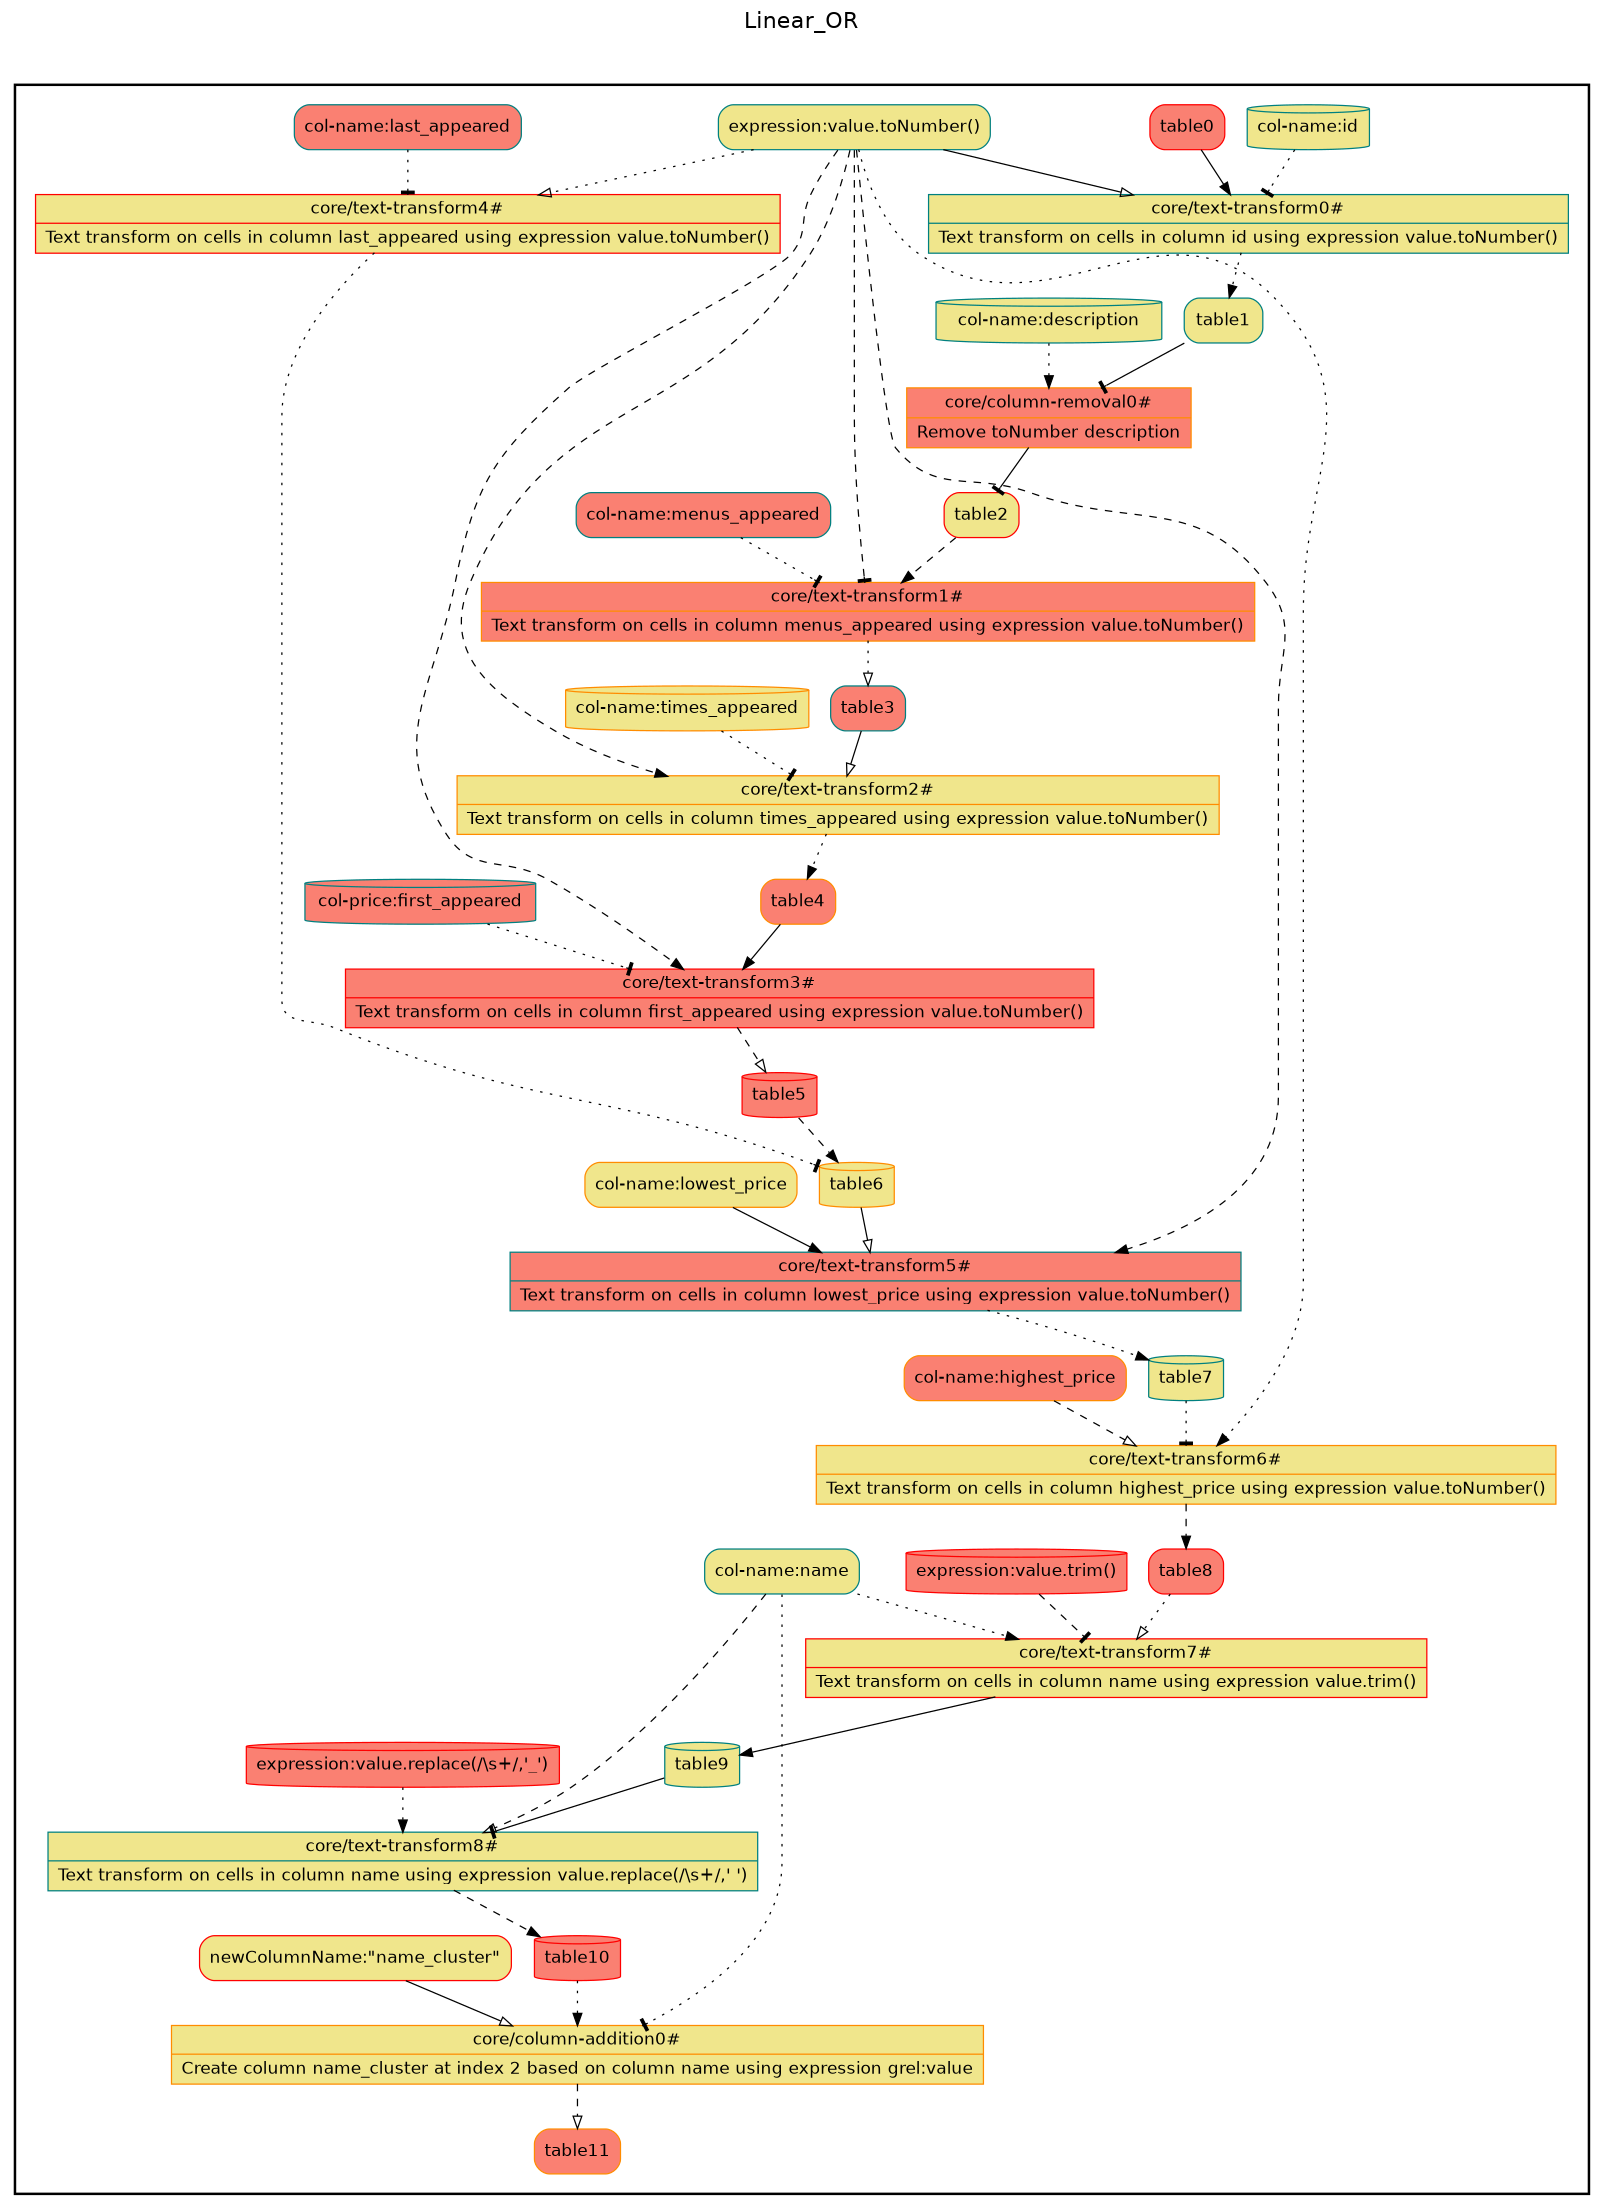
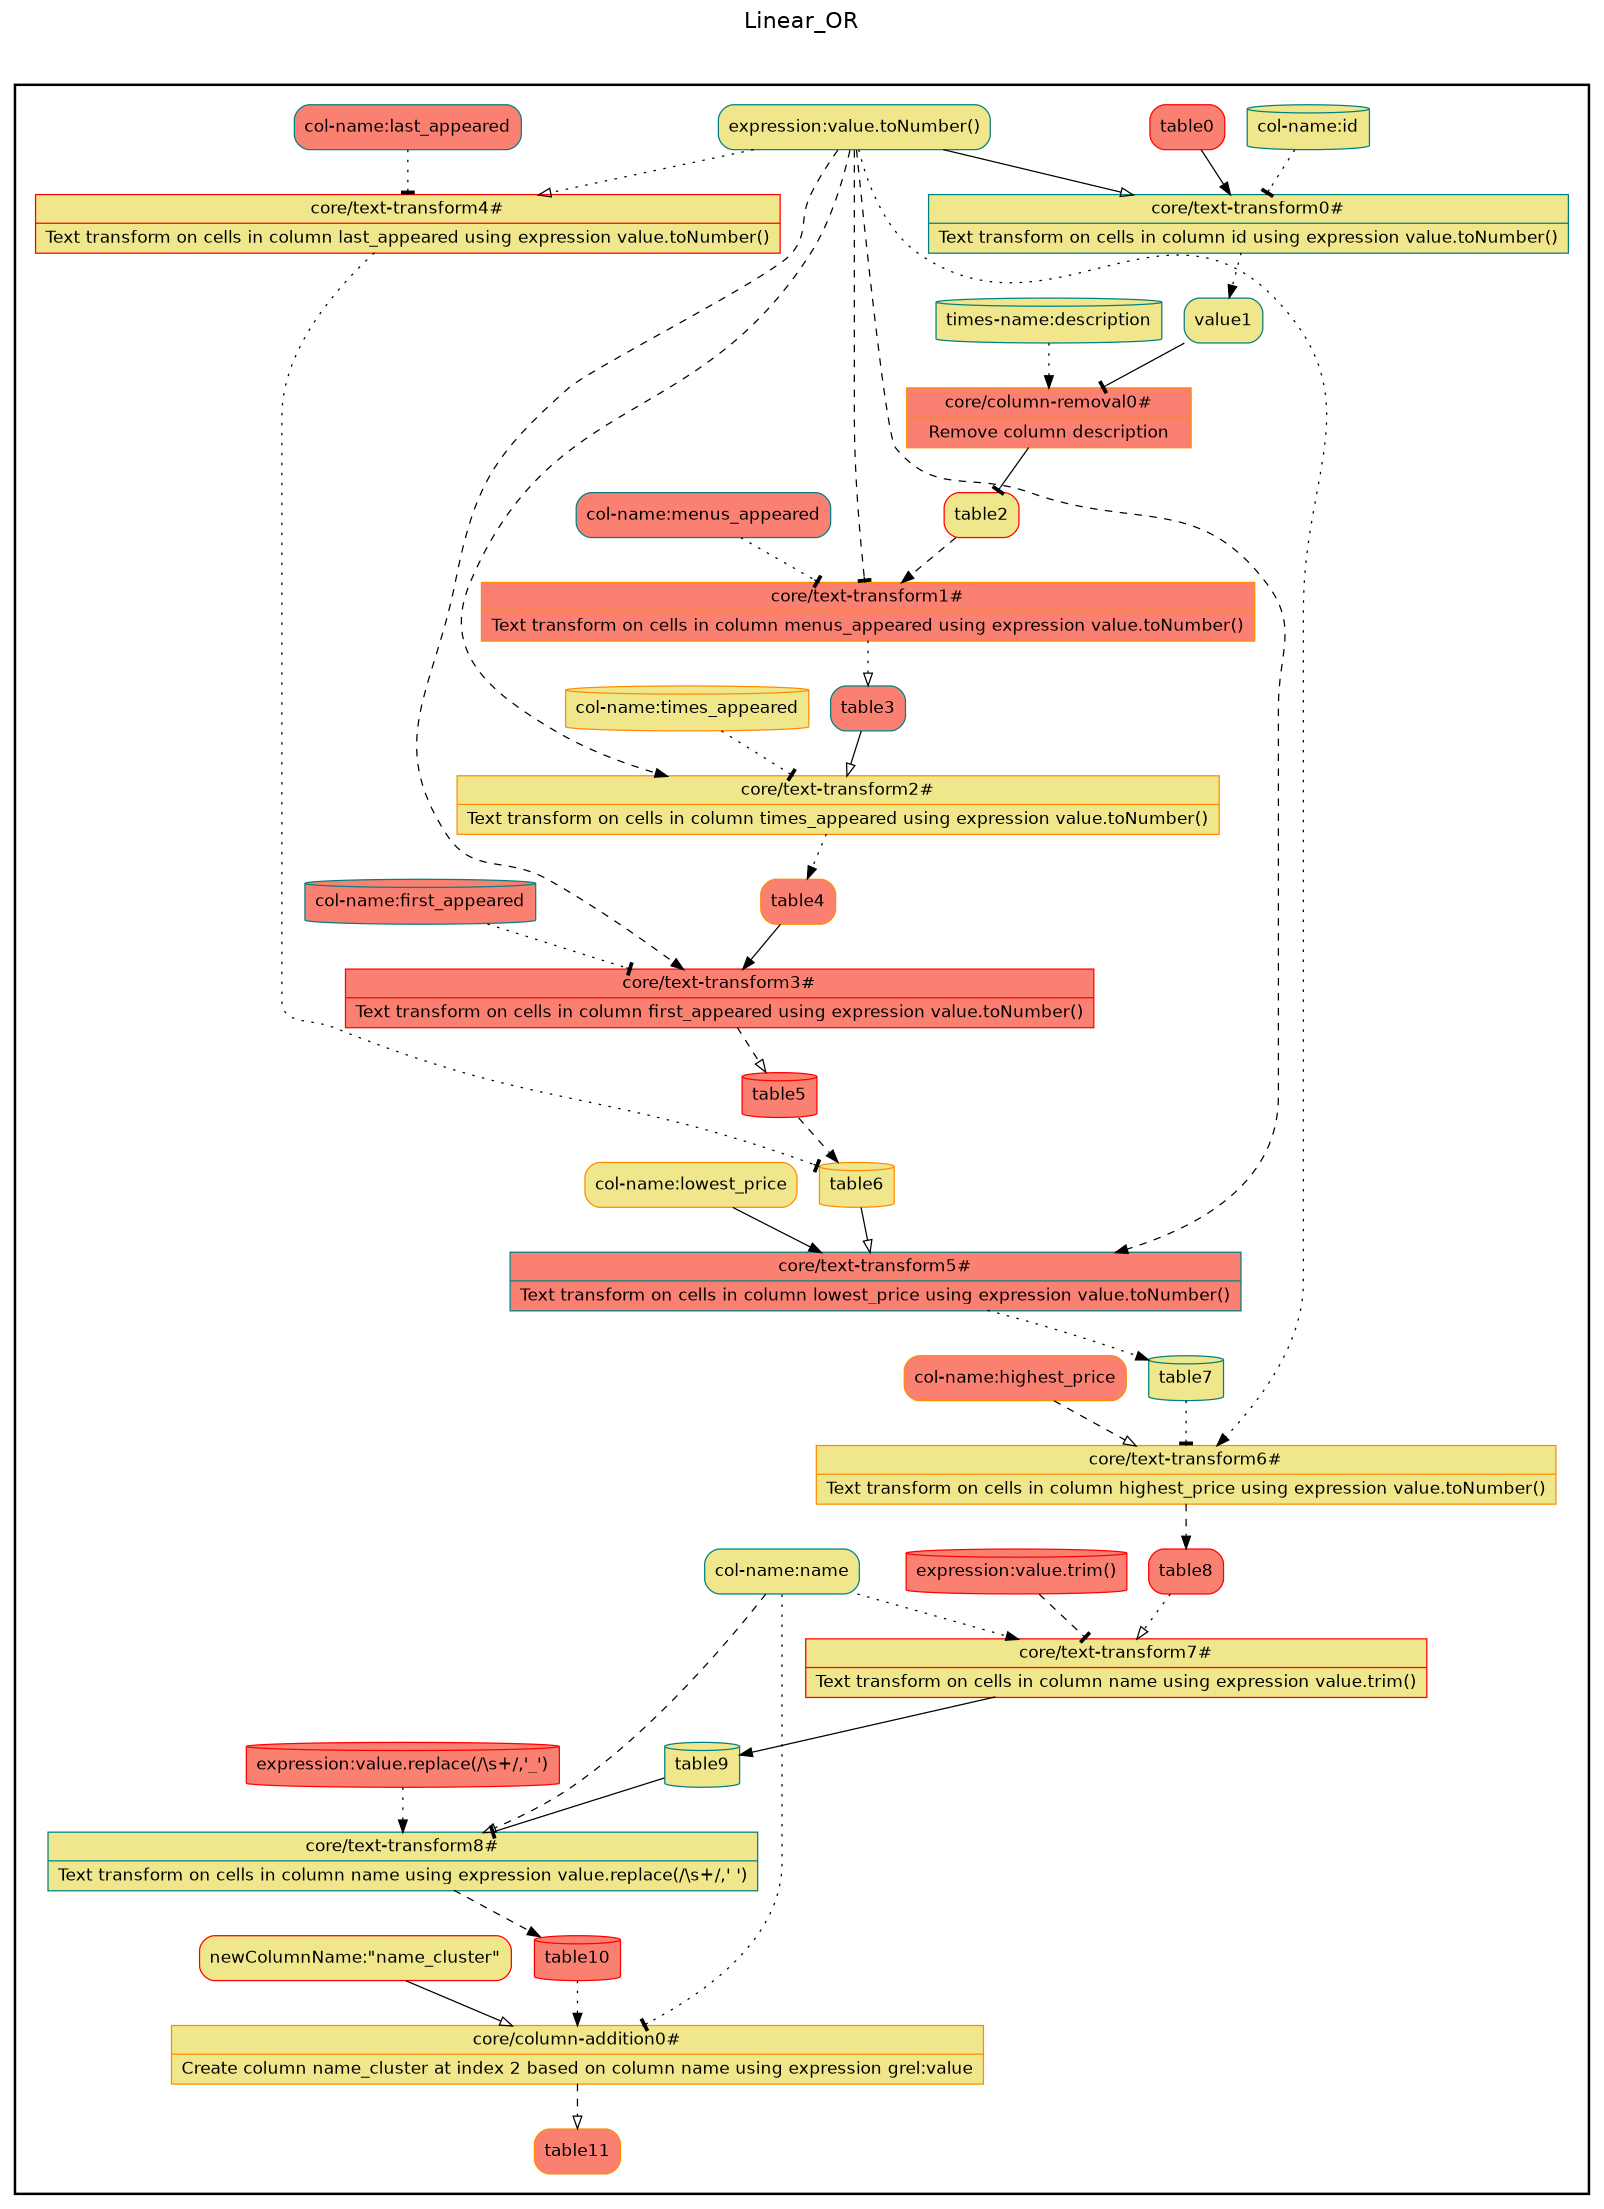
node "col-name:description": label "col-name:description" -> "times-name:description"
node "table1": label "table1" -> "value1"
node "core/column-removal0#": text "Remove toNumber description" -> "Remove column description"
node "col-price:first_appeared": label "col-price:first_appeared" -> "col-name:first_appeared"
